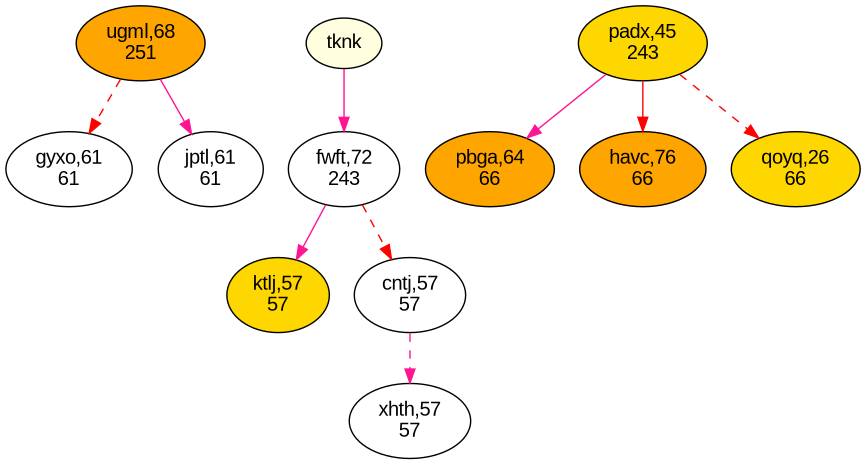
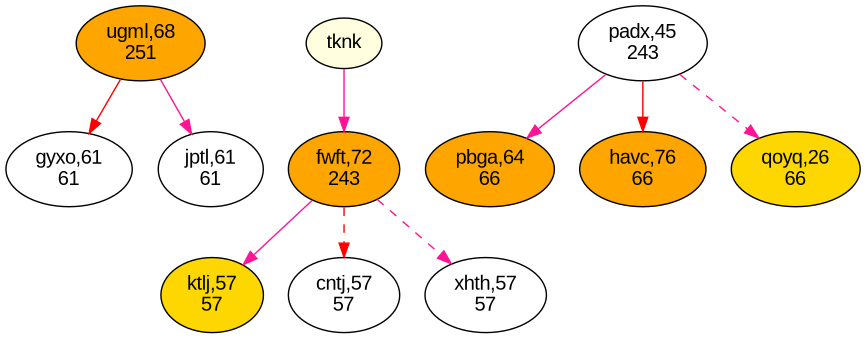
node "padx,45 243": fillcolor gold -> white
edge "ugml,68 251" -> "gyxo,61 61": style dashed -> solid
edge "padx,45 243" -> "qoyq,26 66": color red -> deeppink
node "fwft,72 243": fillcolor white -> orange
edge "cntj,57 57" -> "xhth,57 57": now "fwft,72 243" -> "xhth,57 57"
